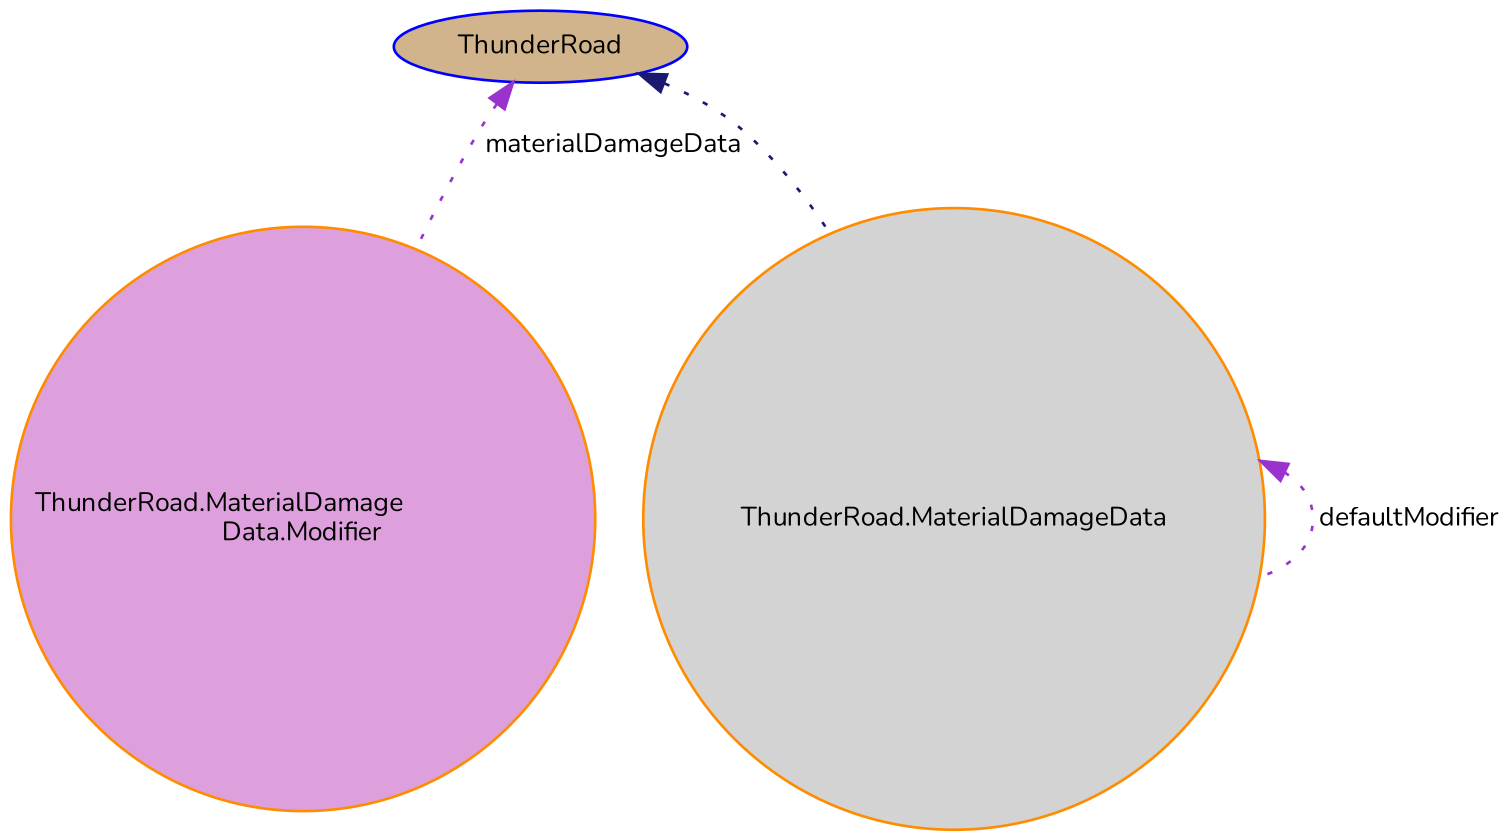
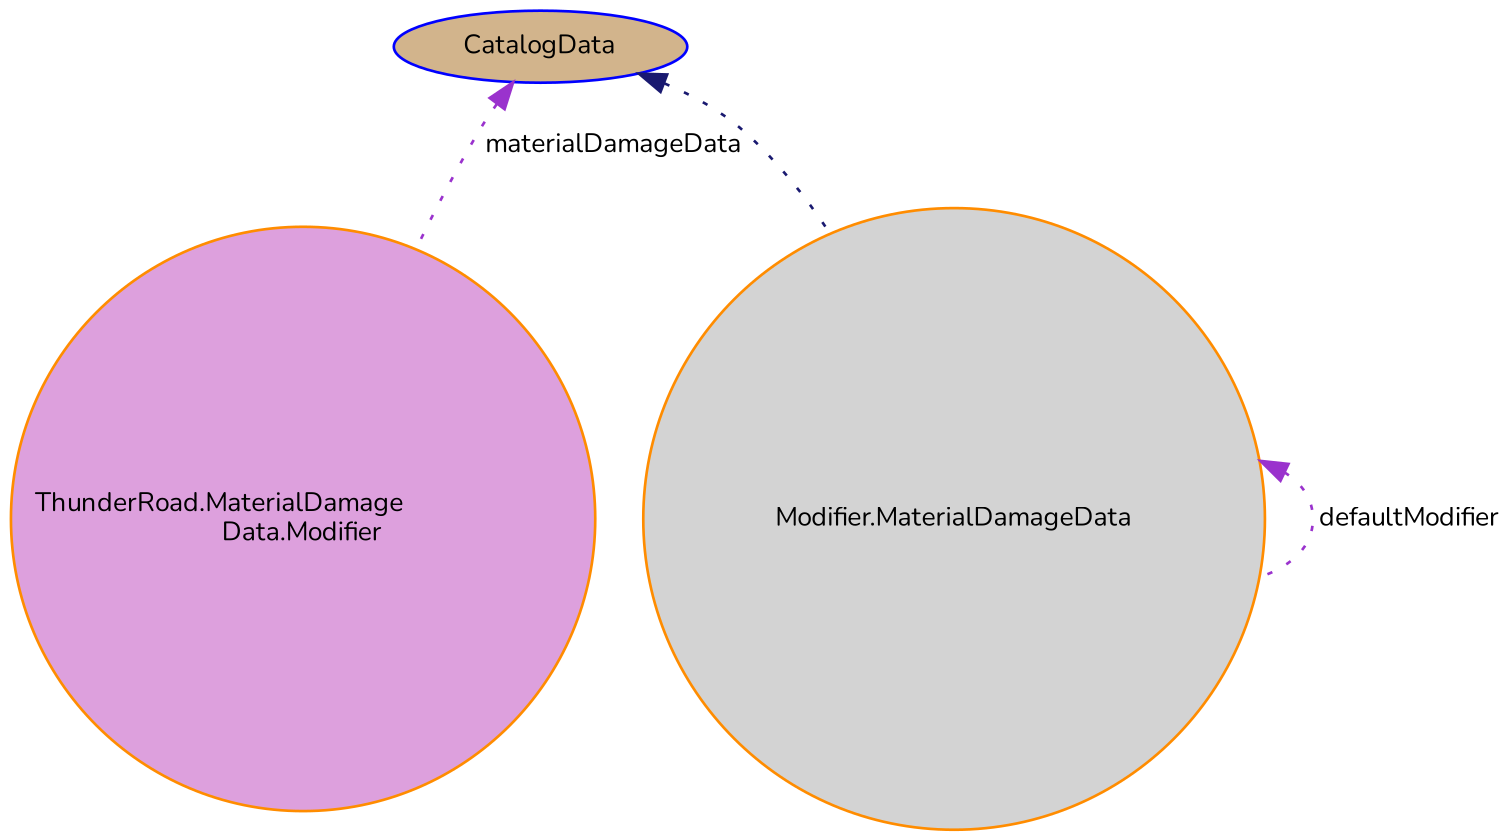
node "ThunderRoad": label "ThunderRoad" -> "CatalogData"
node "ThunderRoad.MaterialDamageData": label "ThunderRoad.MaterialDamageData" -> "Modifier.MaterialDamageData"
